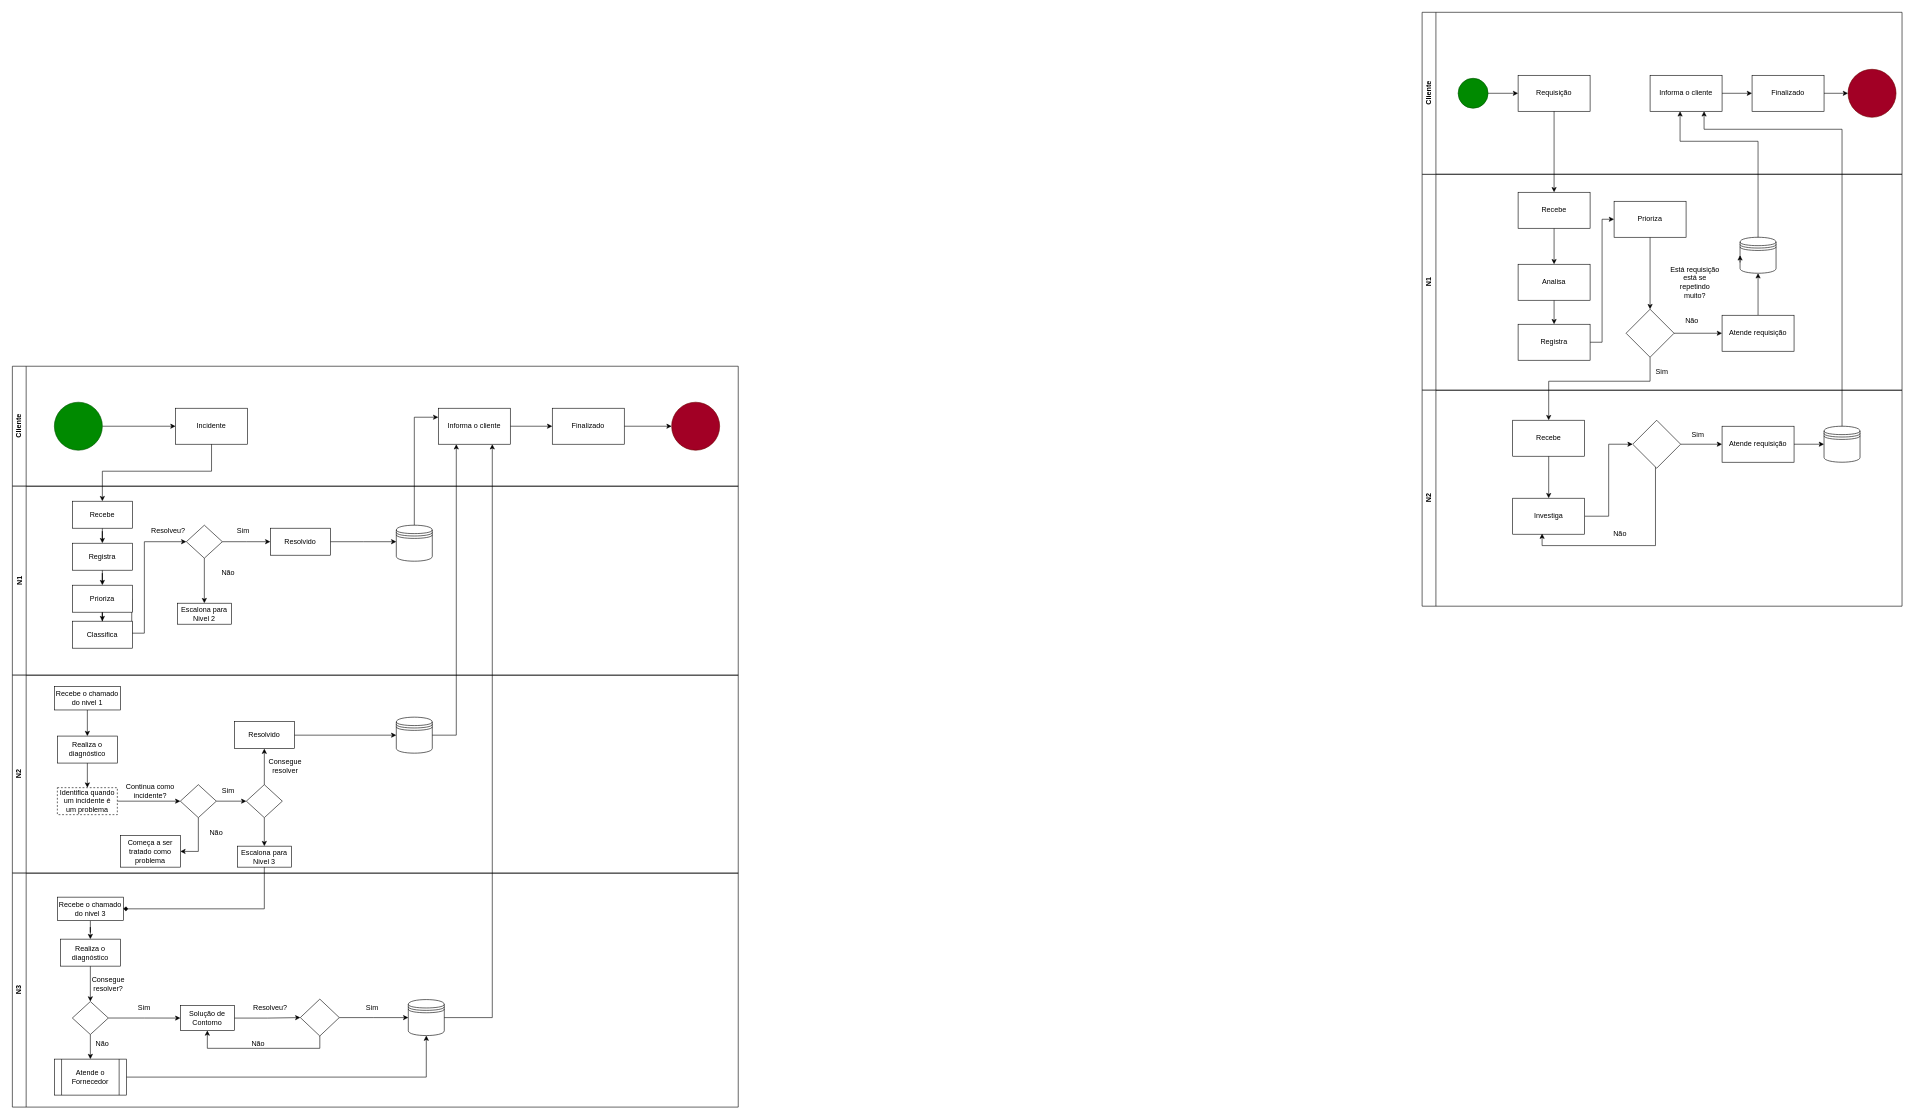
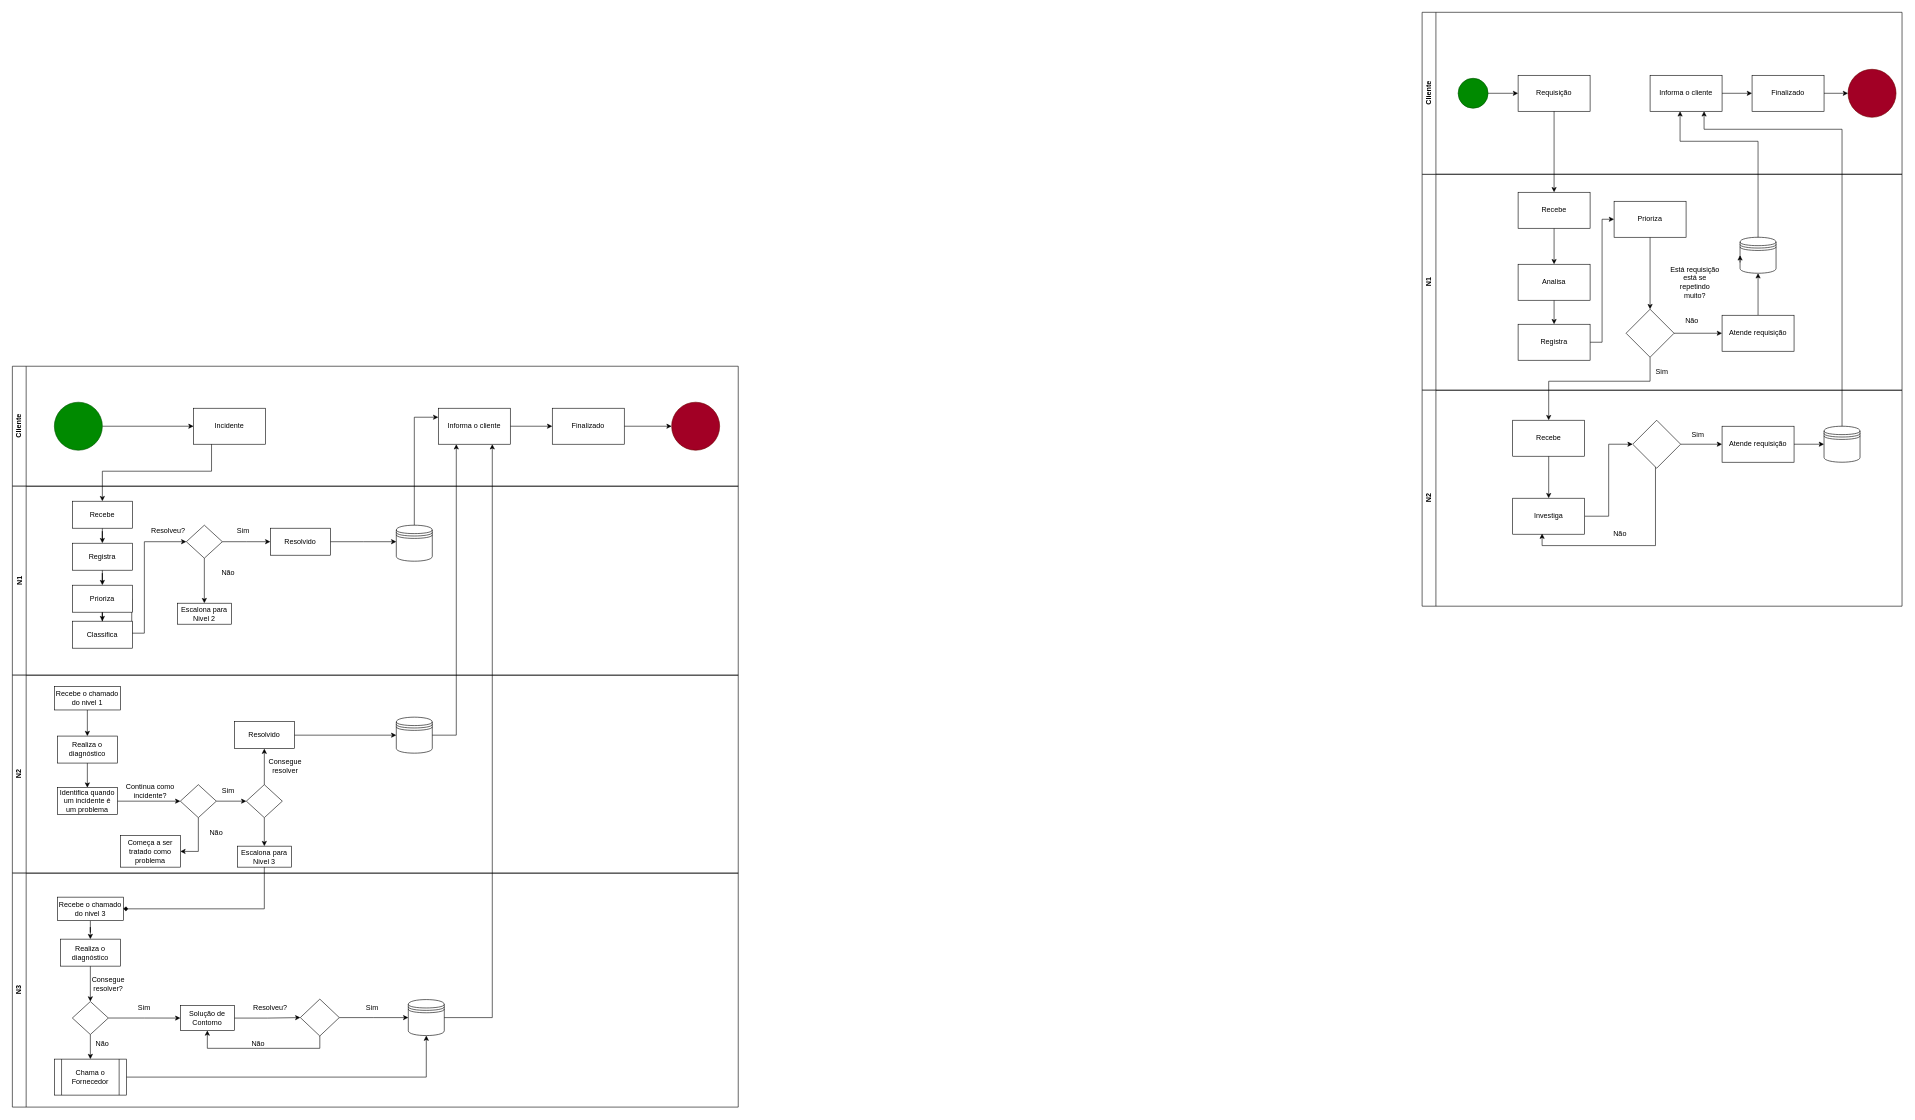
node "Incidente": moved (212, 426) -> (230, 426)
node "Identifica quando um incidente é um problema": style dashed -> solid
node "Atende o Fornecedor": label "Atende o Fornecedor" -> "Chama o Fornecedor"
